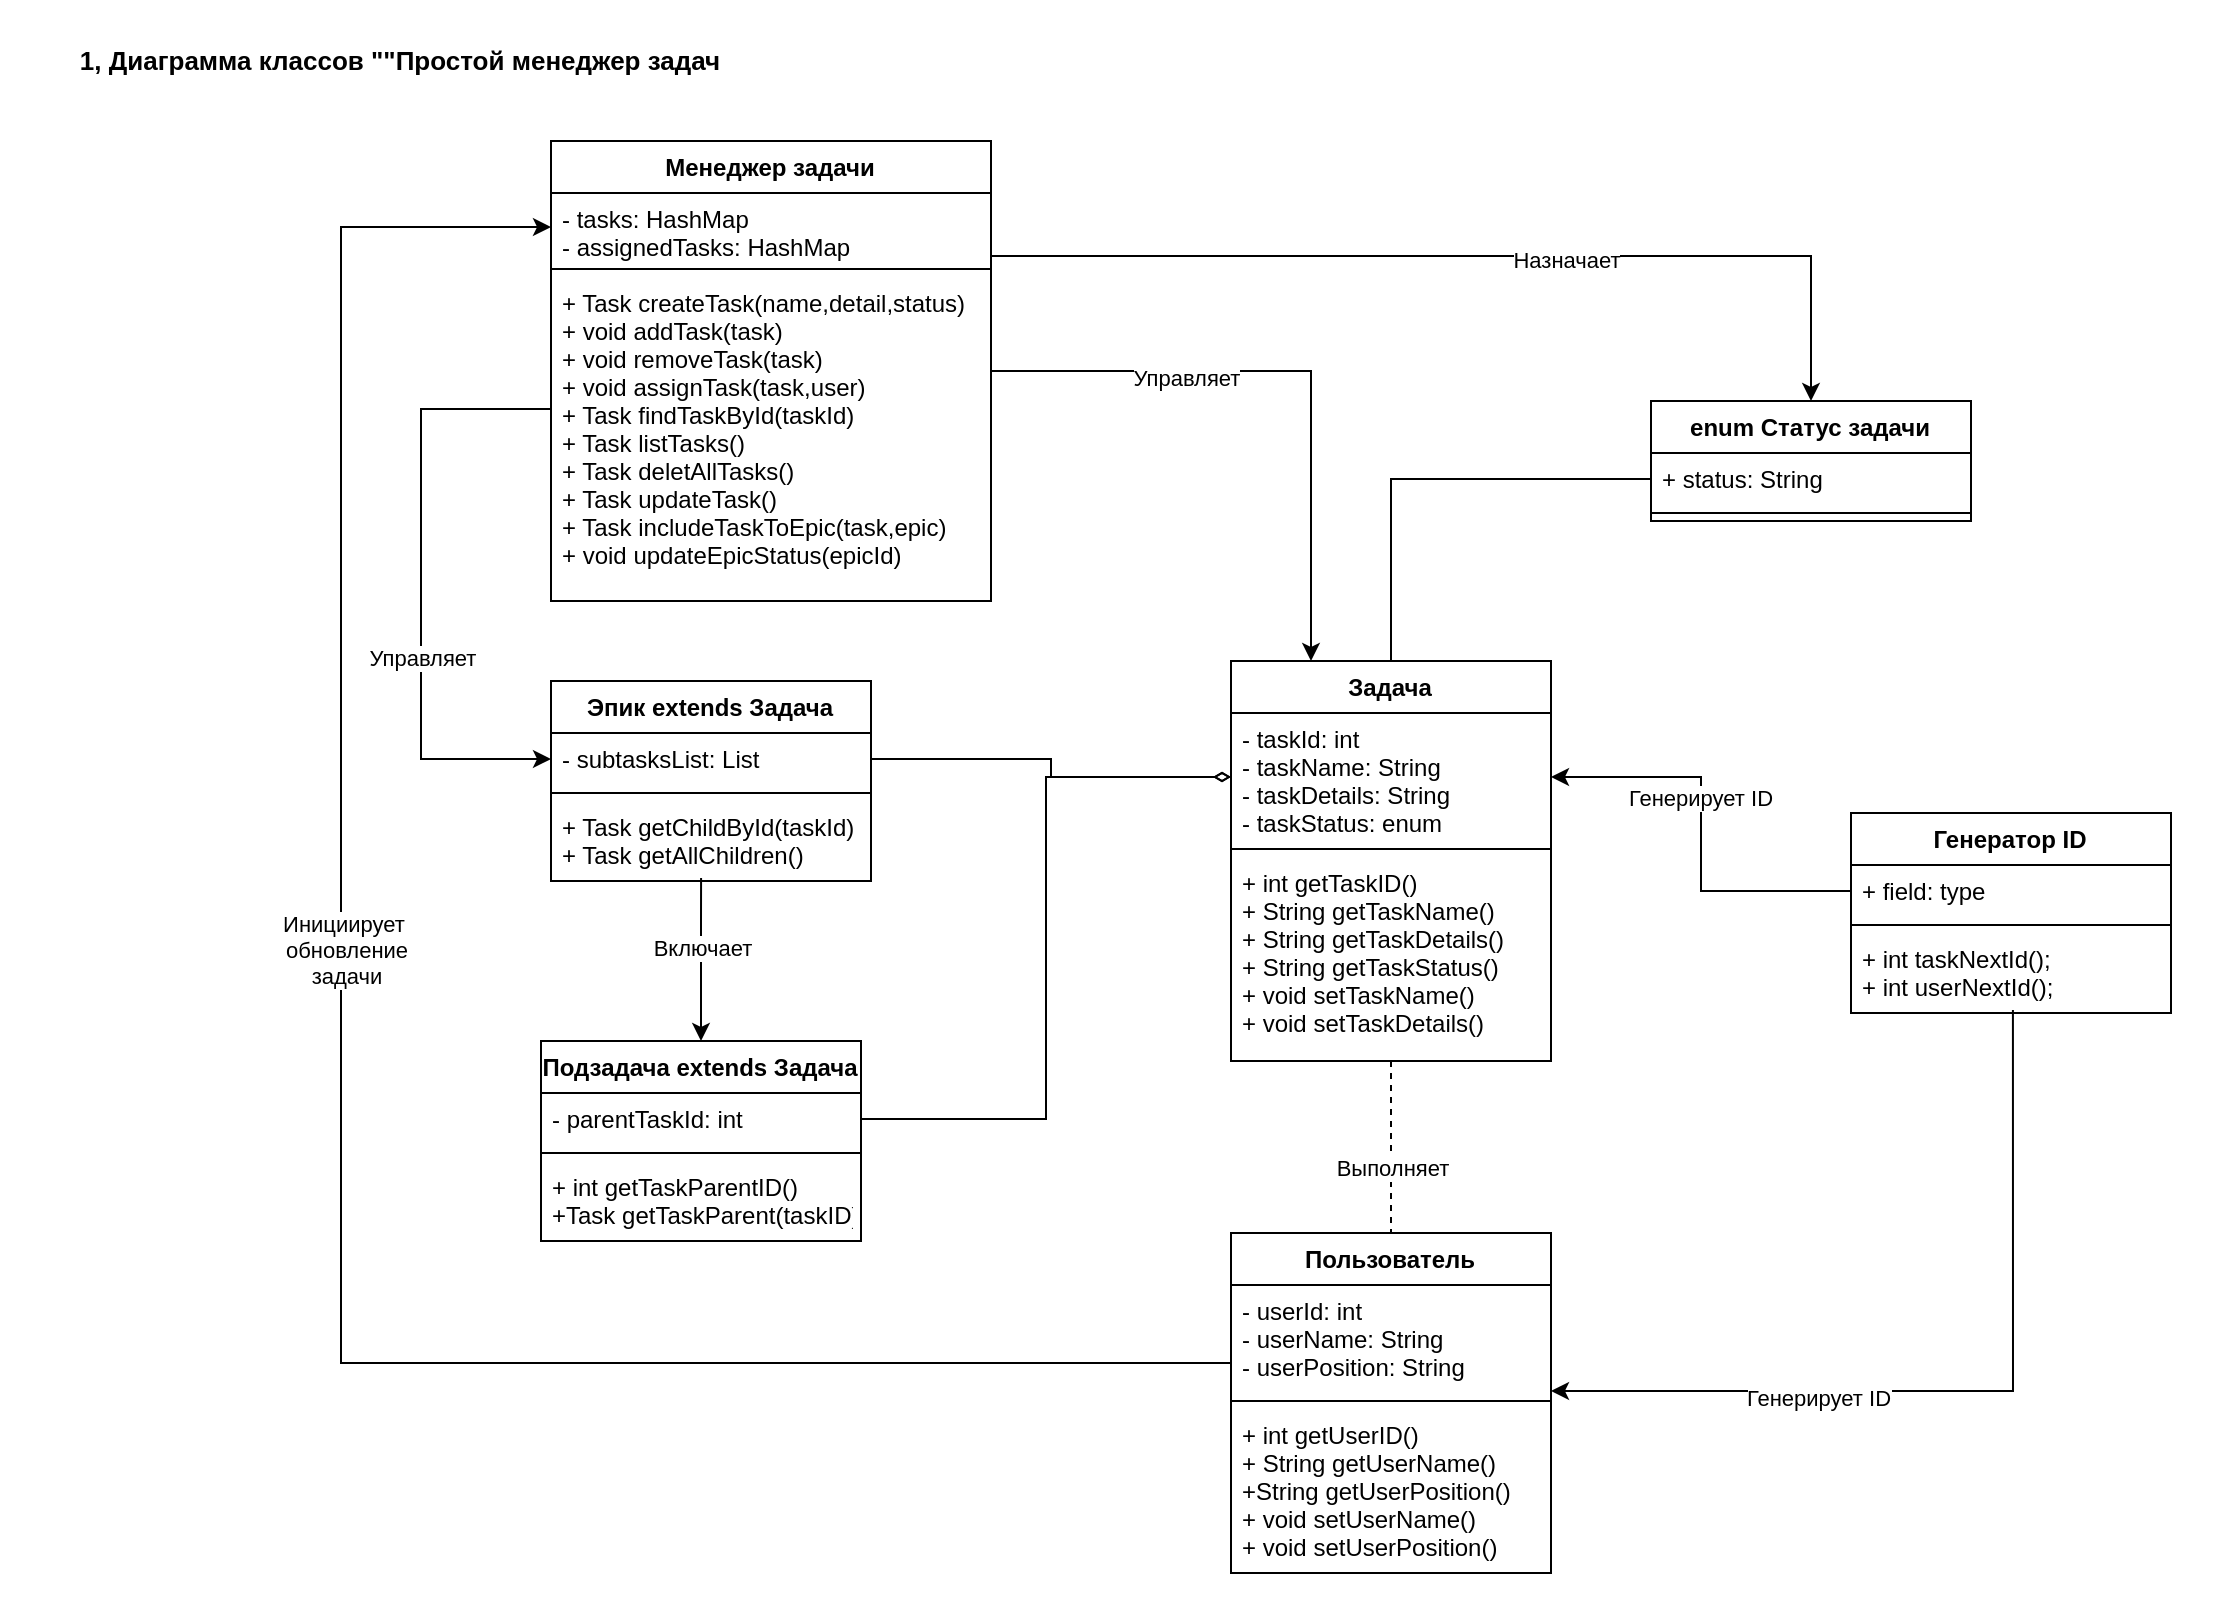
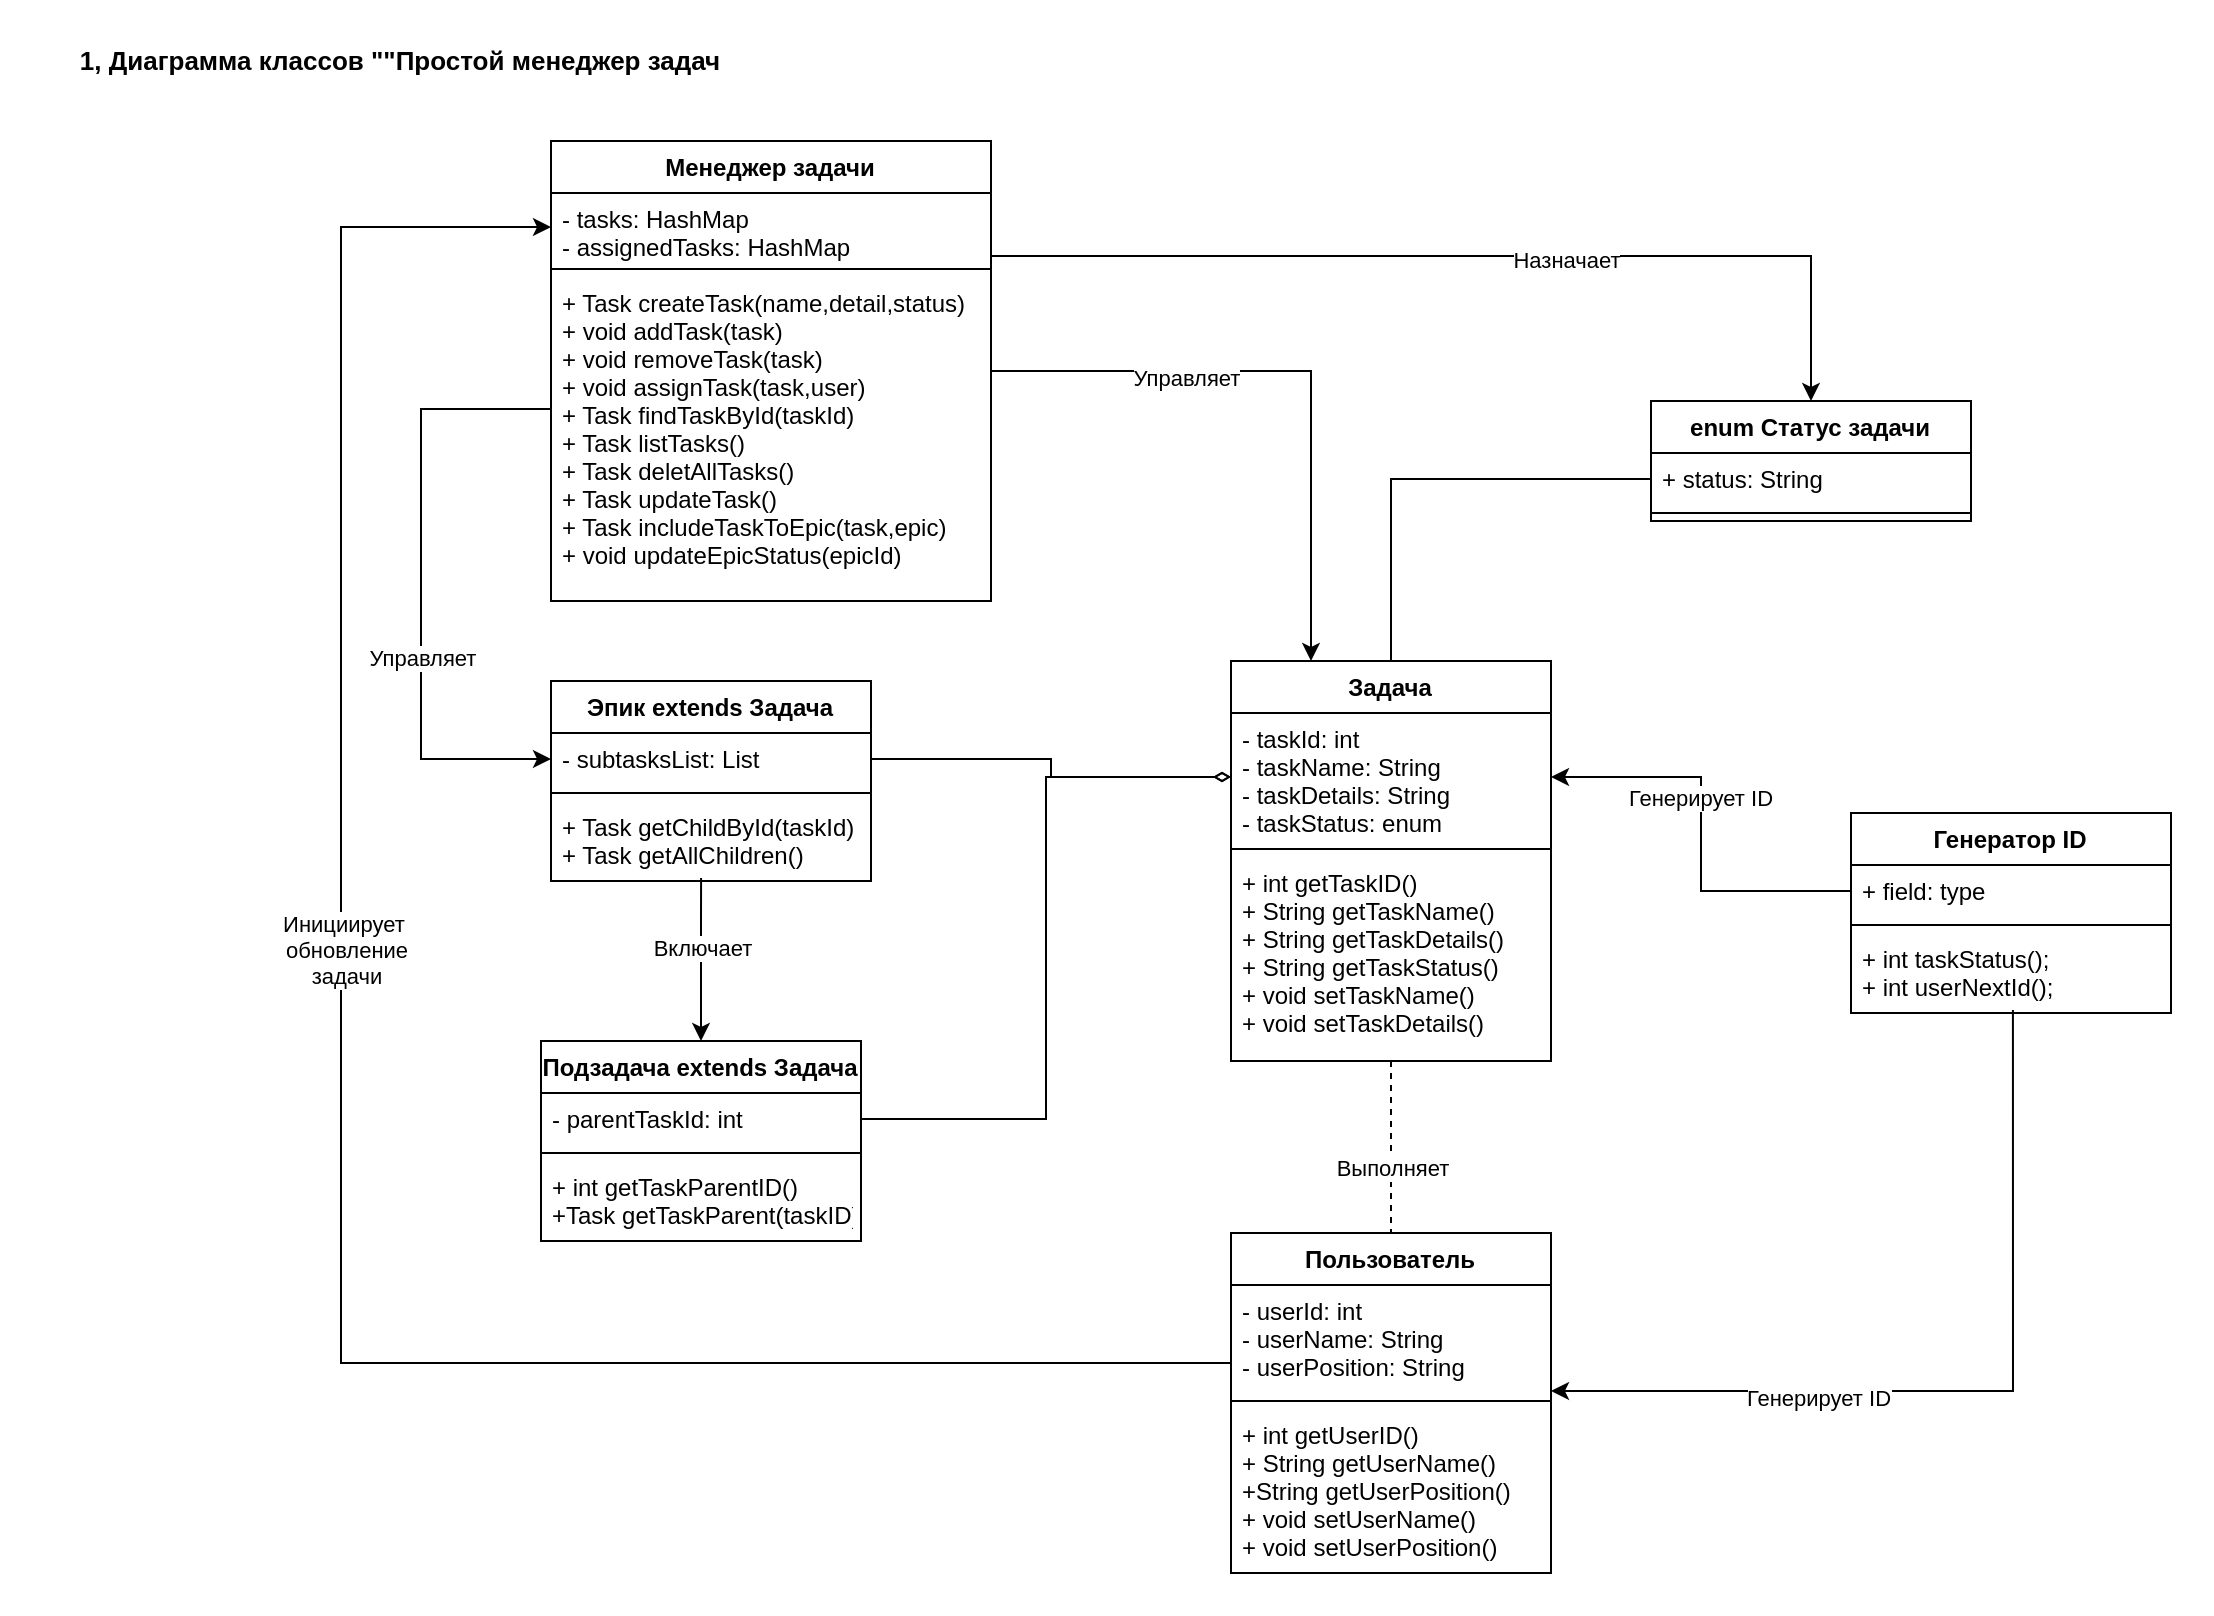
node "+ int taskNextId(); + int userNextId();": label "+ int taskNextId(); + int userNextId();" -> "+ int taskStatus(); + int userNextId();"
